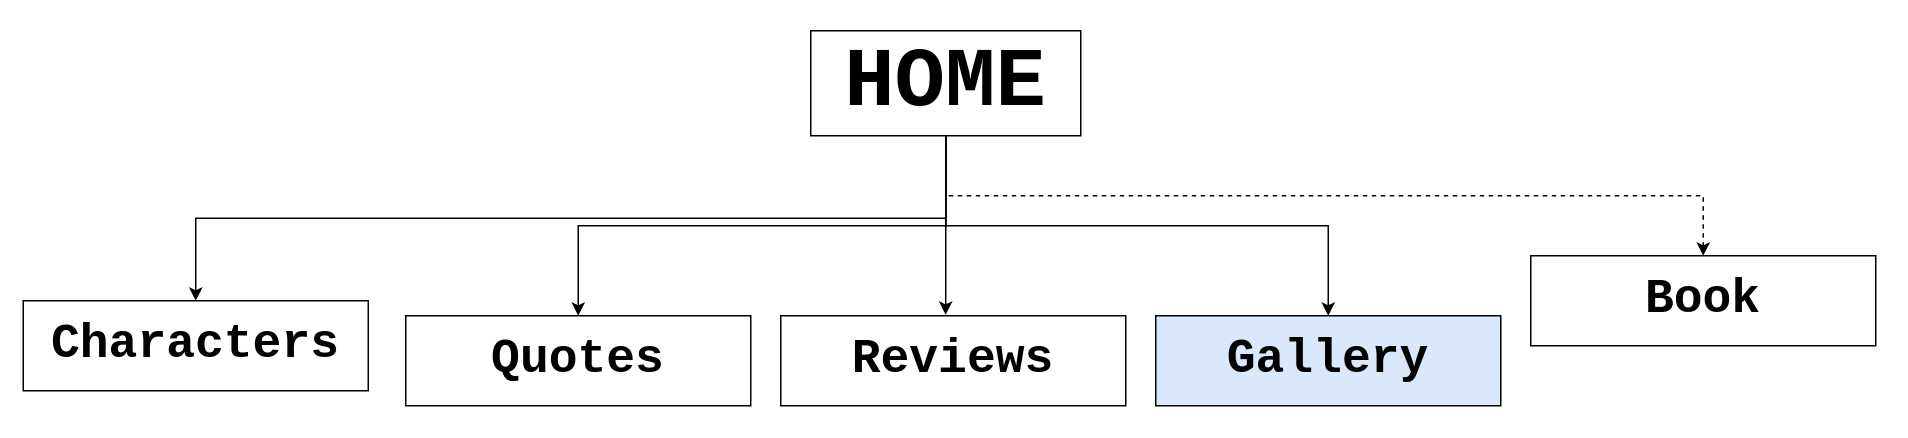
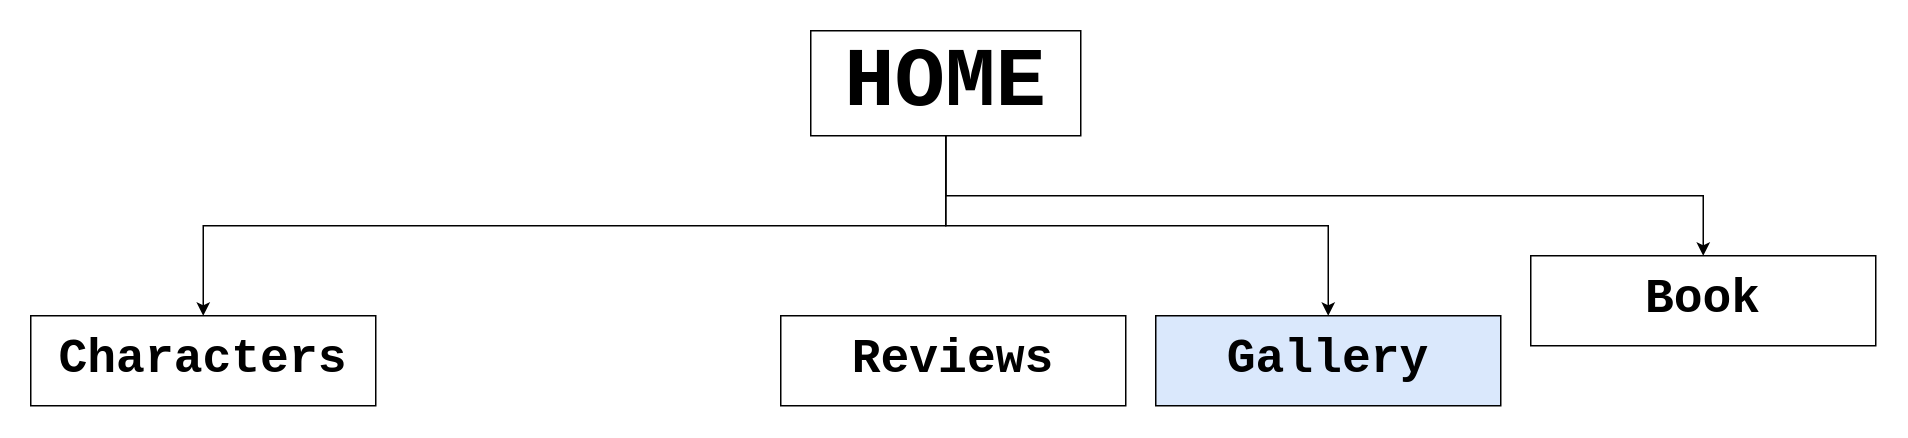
edge "HOME" -> "Book": style dashed -> solid
edge "HOME" -> "Quotes": removed
edge "HOME" -> "Reviews": removed
node "Characters": moved (196, 346) -> (203, 361)
node "Quotes": removed
